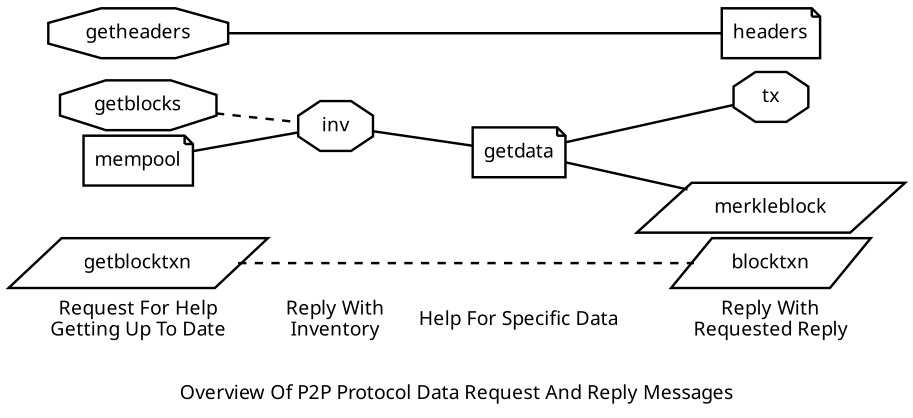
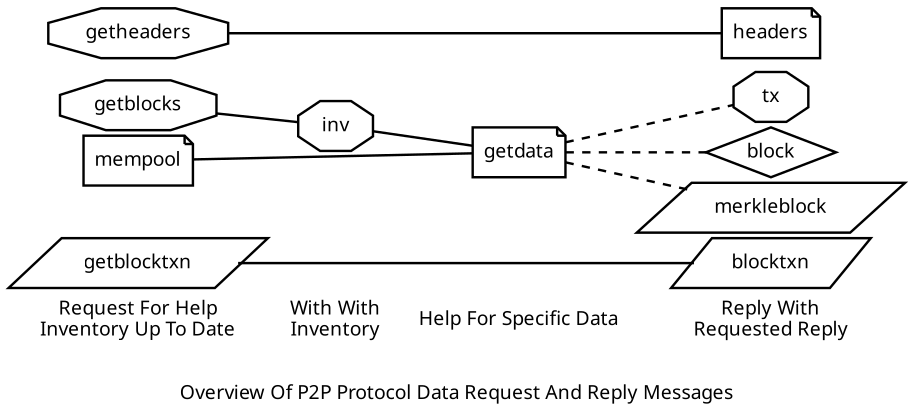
edge "getblocks" -- "inv": style dashed -> bold
edge "tx" -- "getdata": style bold -> dashed
edge "inv" -- "mempool": now "getdata" -- "mempool"
node "block": added
edge "getdata" -- "merkleblock": style bold -> dashed
edge "getblocktxn" -- "blocktxn": style dashed -> bold
node "Request For Help Getting Up To Date": label "Request For Help Getting Up To Date" -> "Request For Help Inventory Up To Date"
node "Reply With Inventory": label "Reply With Inventory" -> "With With Inventory"
